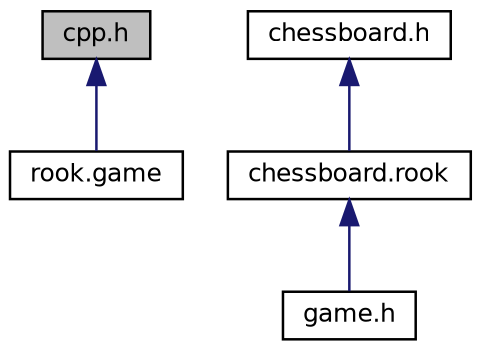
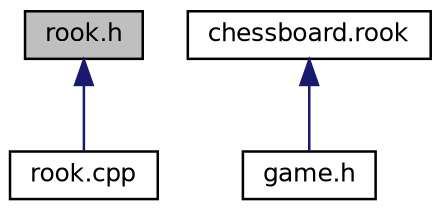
node "cpp.h": label "cpp.h" -> "rook.h"
node "chessboard.h": removed
node "rook.game": label "rook.game" -> "rook.cpp"
